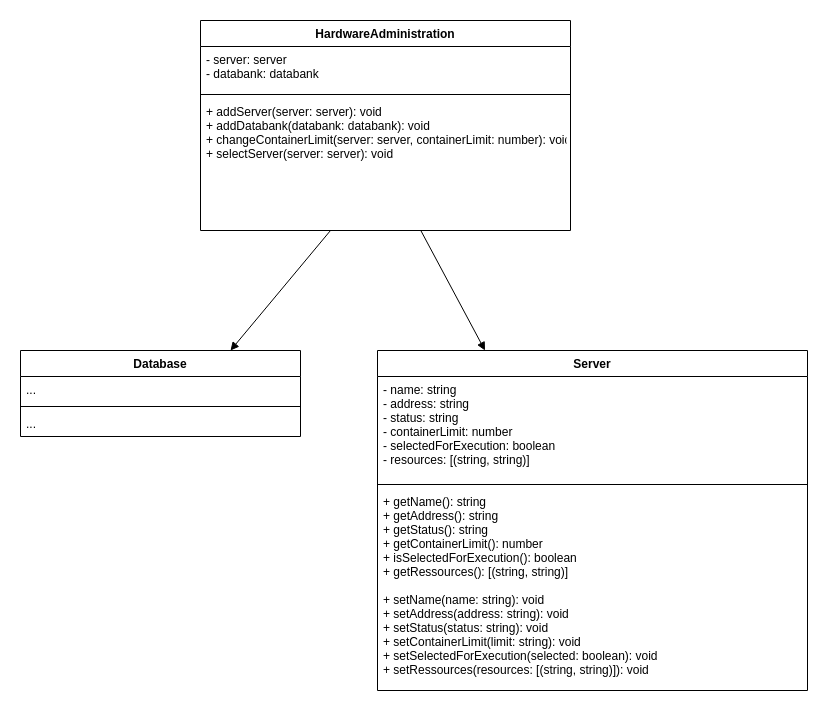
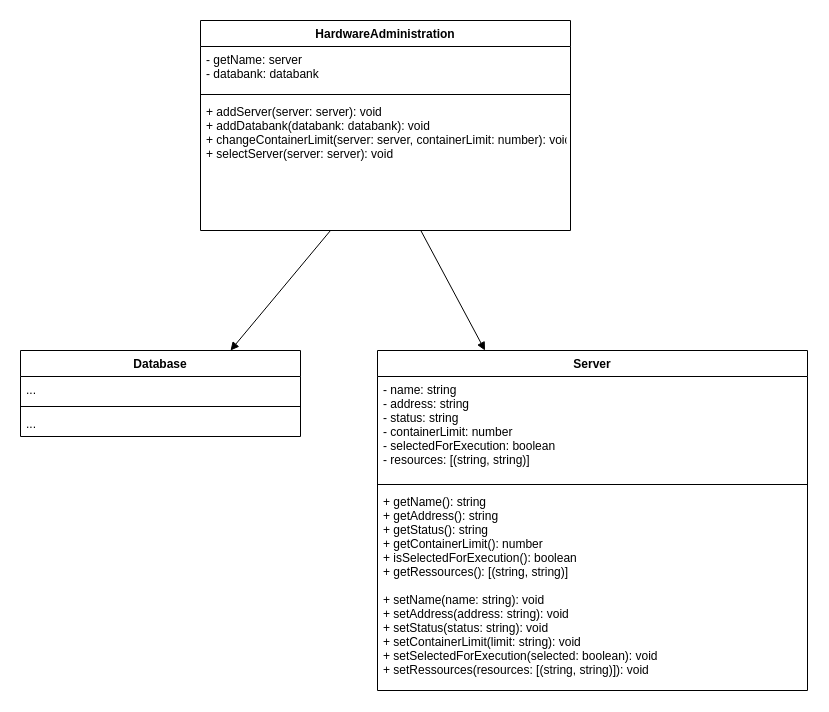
node "- server: server - databank: databank": label "- server: server - databank: databank" -> "- getName: server - databank: databank"
